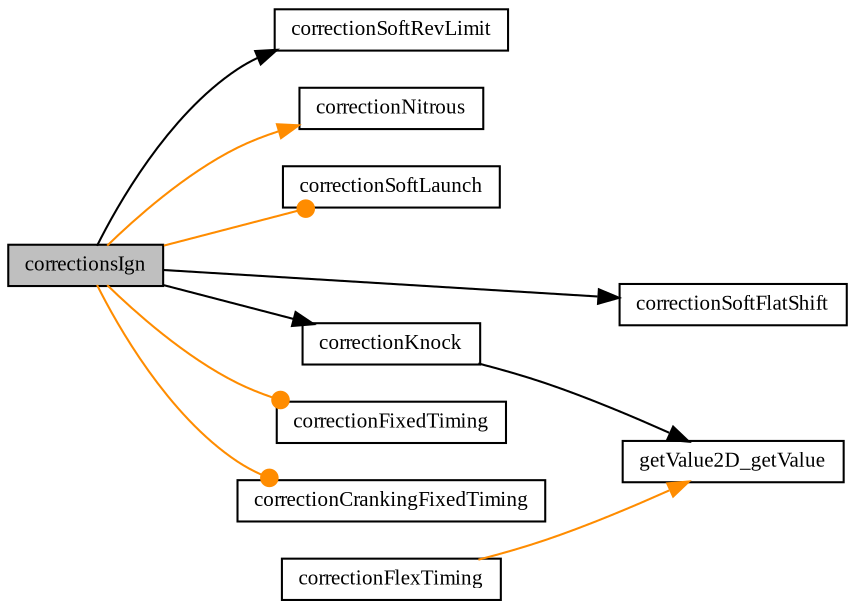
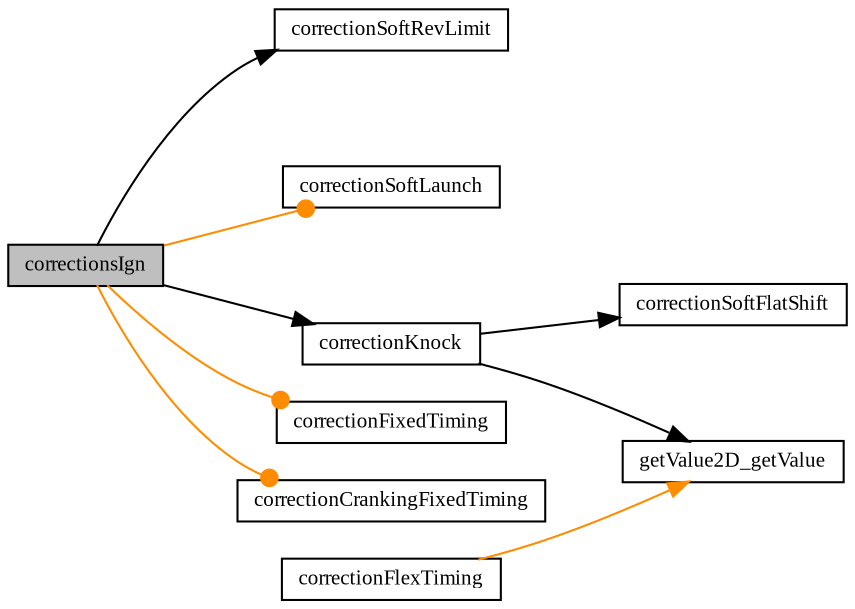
node "correctionNitrous": removed
edge "correctionsIgn" -> "correctionSoftFlatShift": now "correctionKnock" -> "correctionSoftFlatShift"
